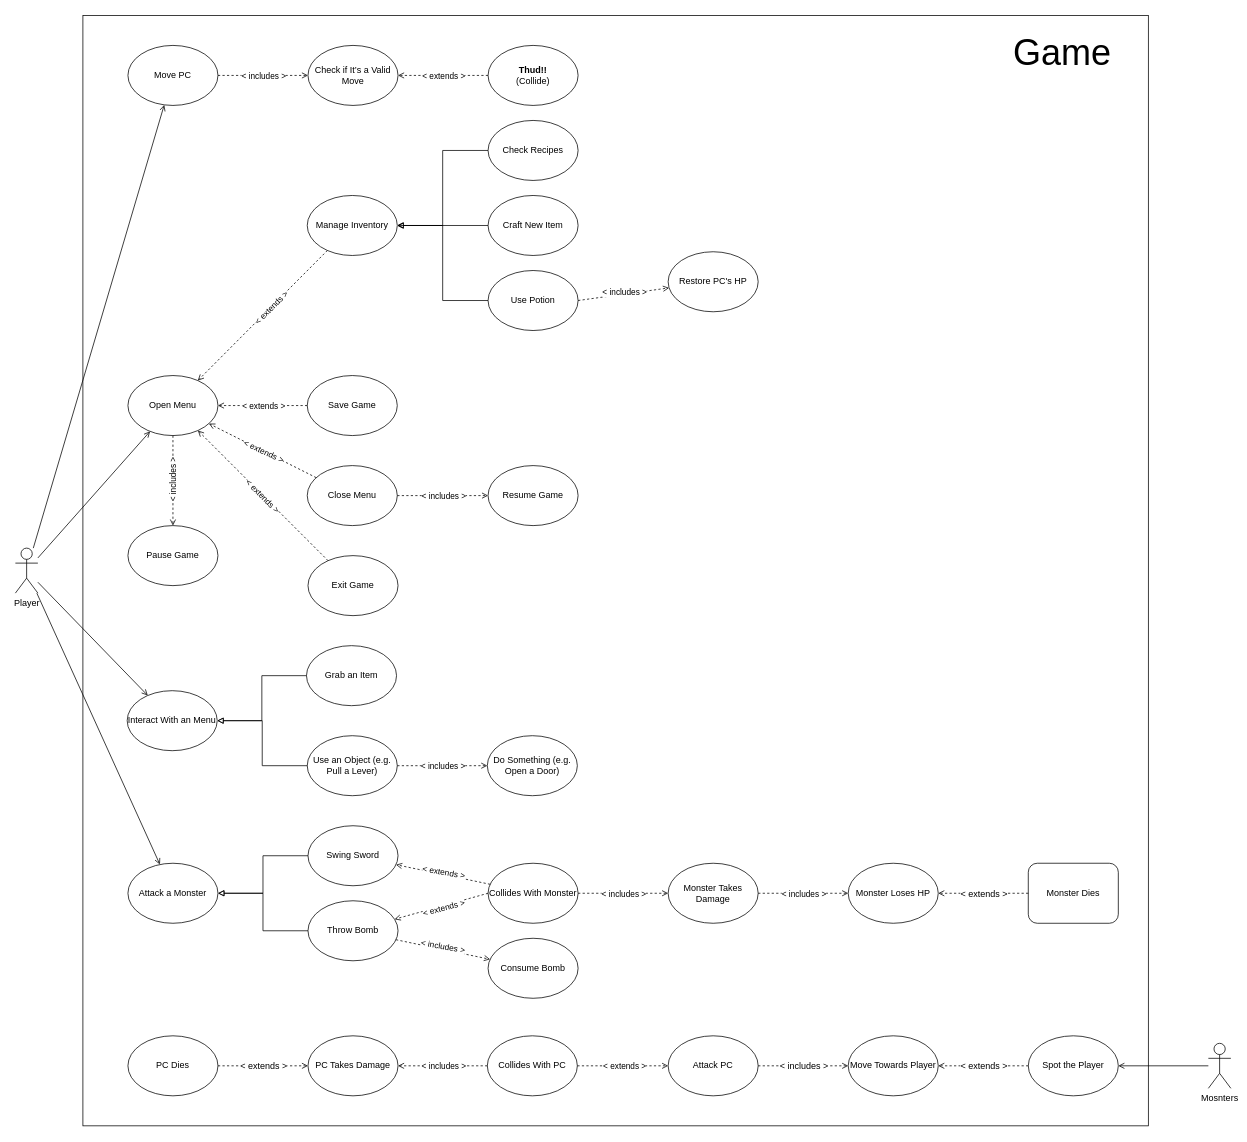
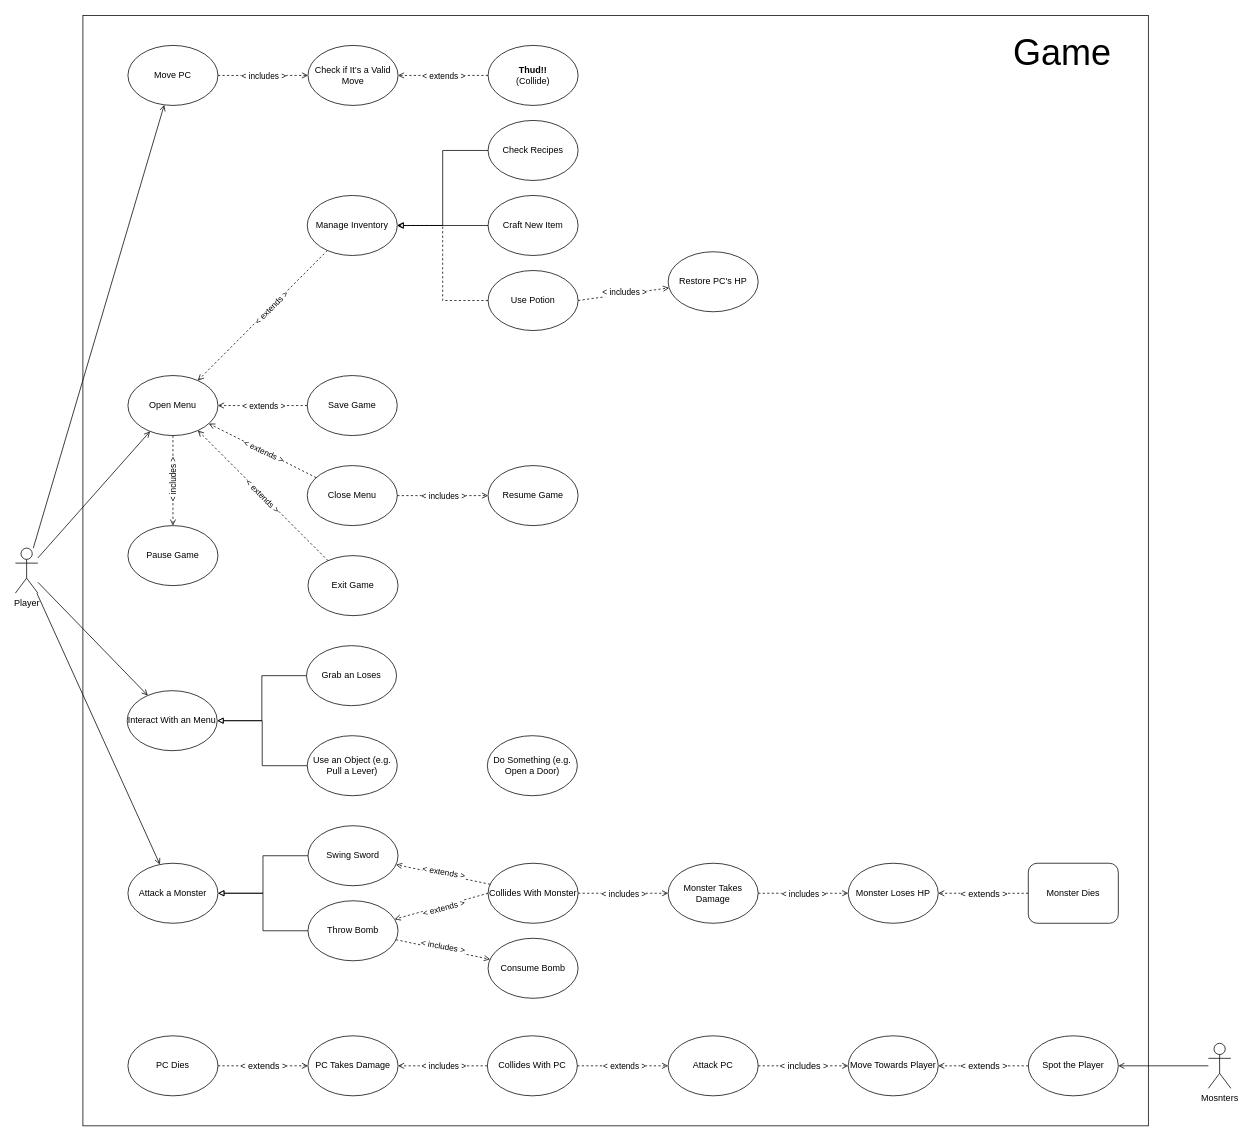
edge "Use Potion" -> "Manage Inventory": style solid -> dashed
node "Grab an Item": label "Grab an Item" -> "Grab an Loses"
edge "Use an Object (e.g. Pull a Lever)" -> "Do Something (e.g. Open a Door)": removed, label "< includes >"
